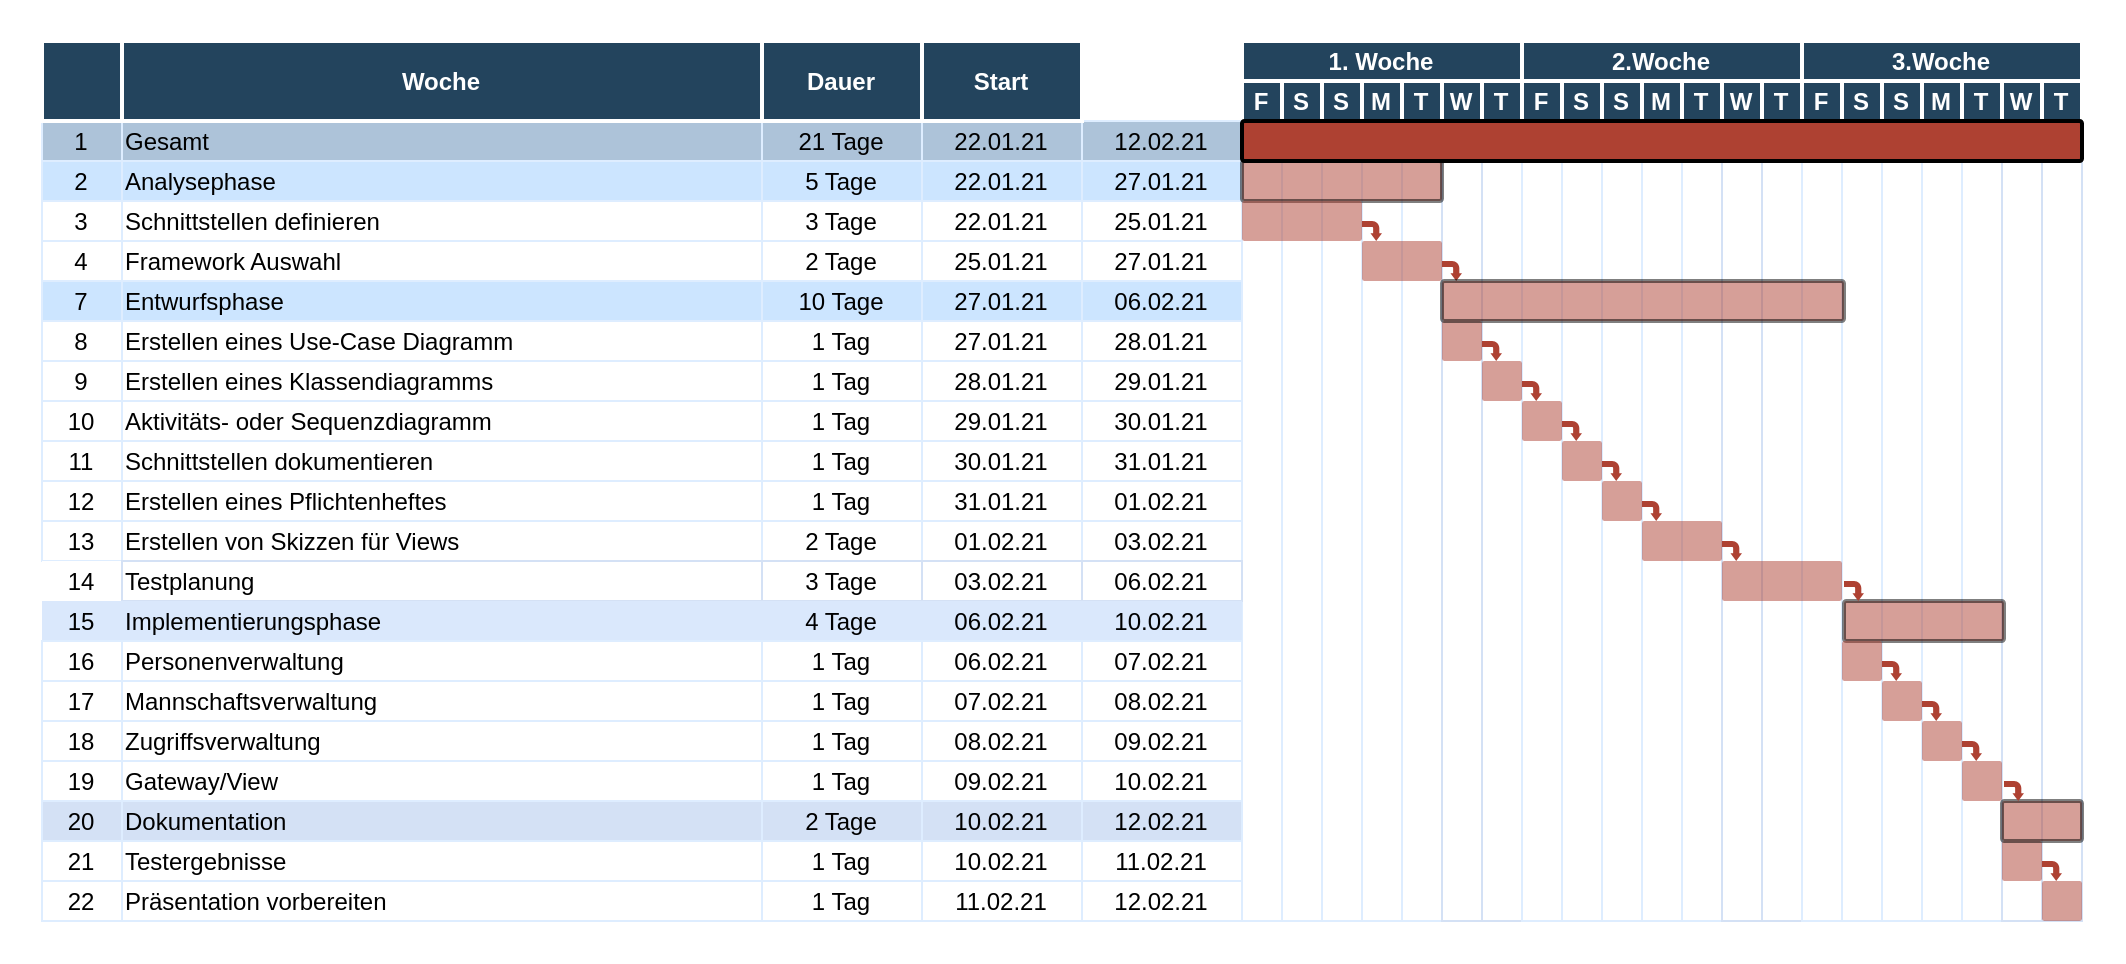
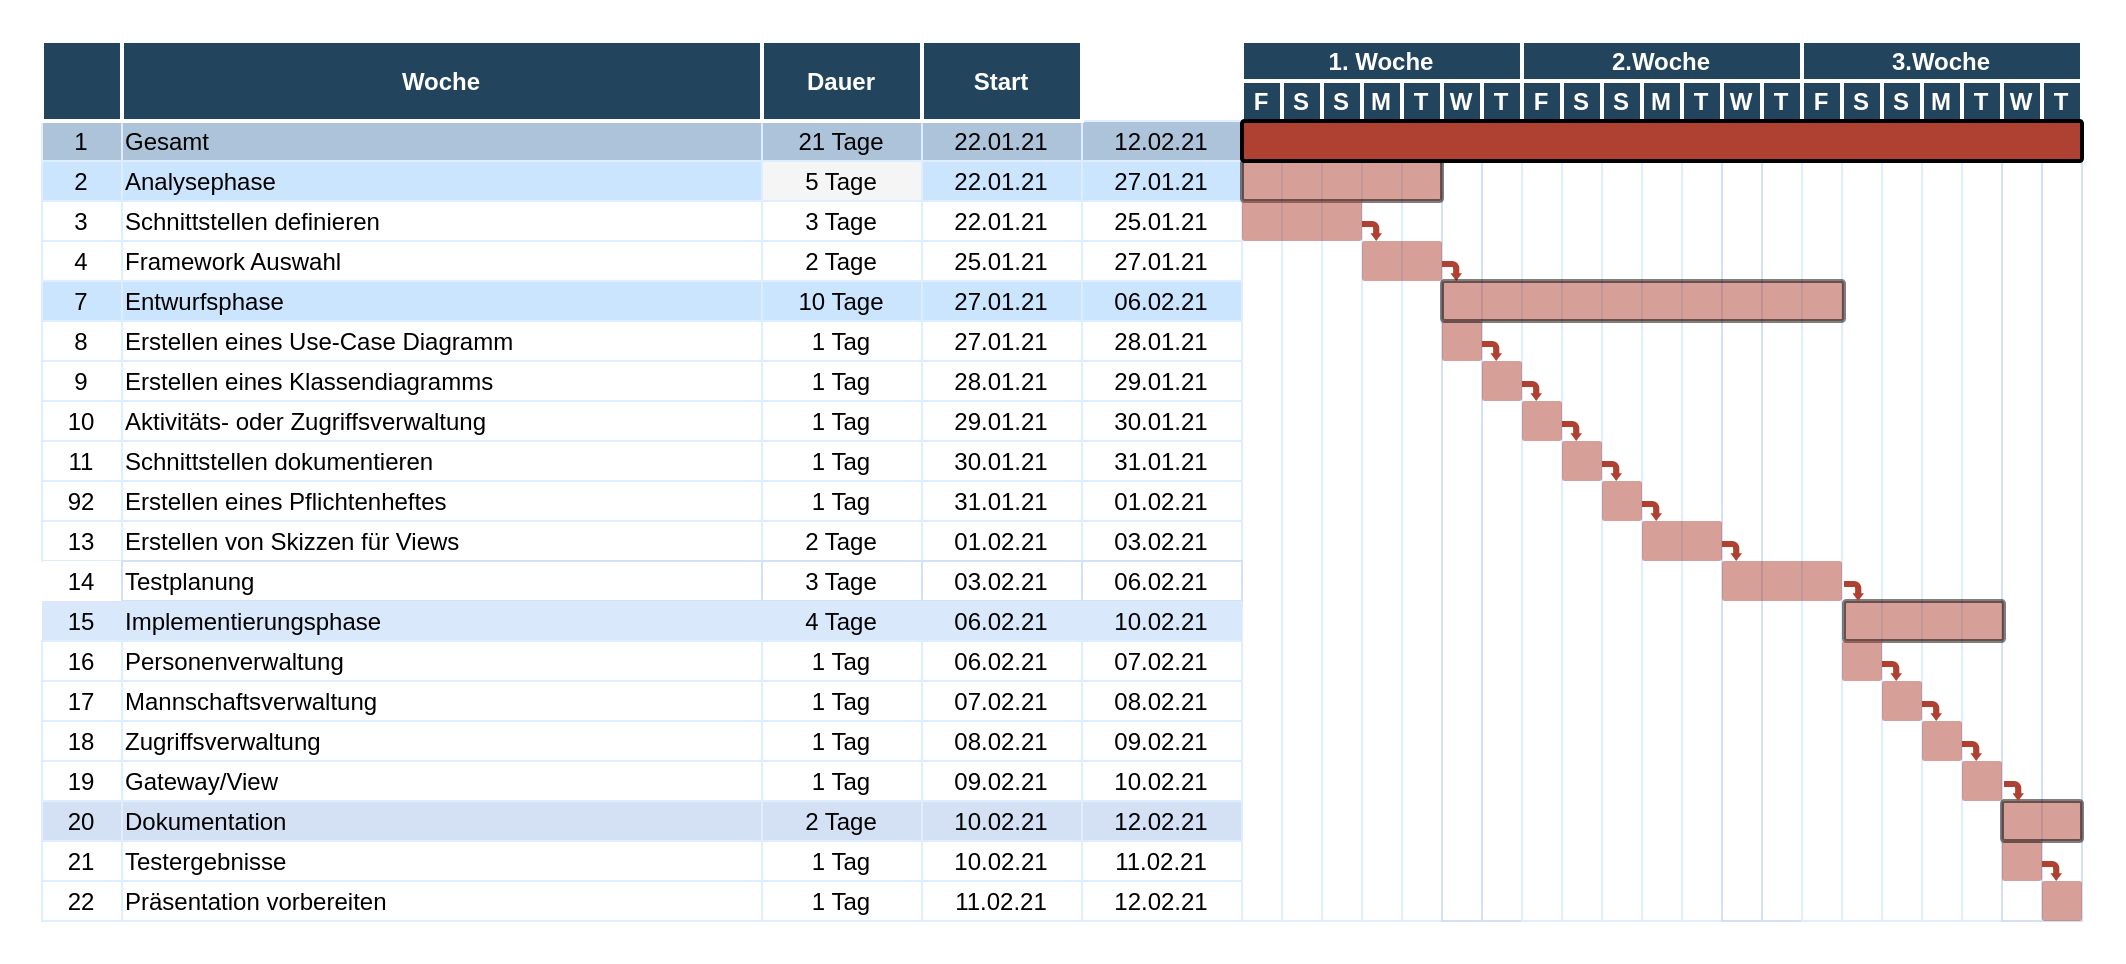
node "5 Tage": fillcolor #cce5ff -> #f5f5f5
node "Aktivitäts- oder Sequenzdiagramm": label "Aktivitäts- oder Sequenzdiagramm" -> "Aktivitäts- oder Zugriffsverwaltung"
node "12": label "12" -> "92"
